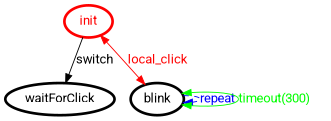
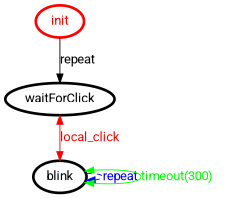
edge "init" -> "waitForClick": label "switch" -> "repeat"
edge "init" -- "blink": now "waitForClick" -- "blink"
